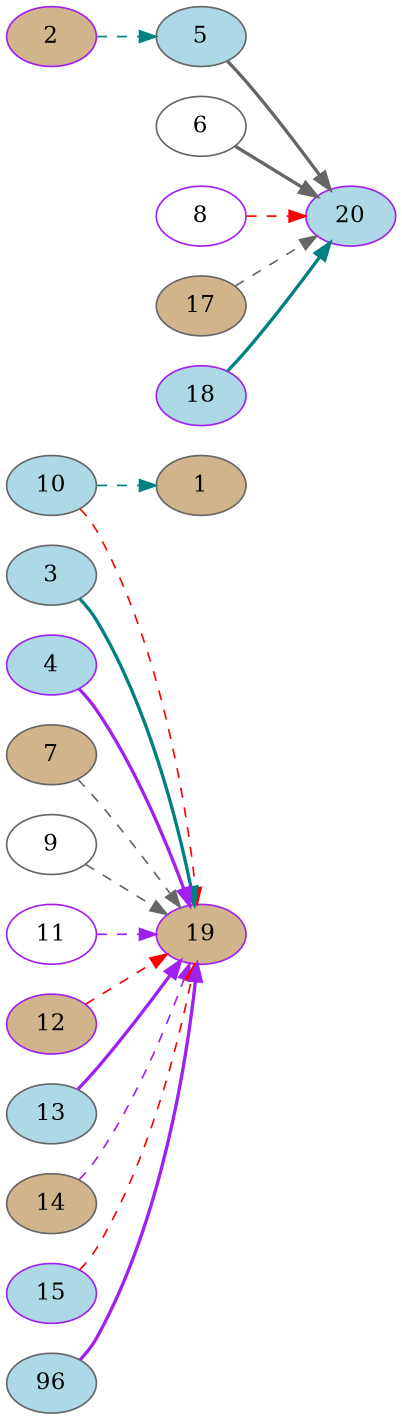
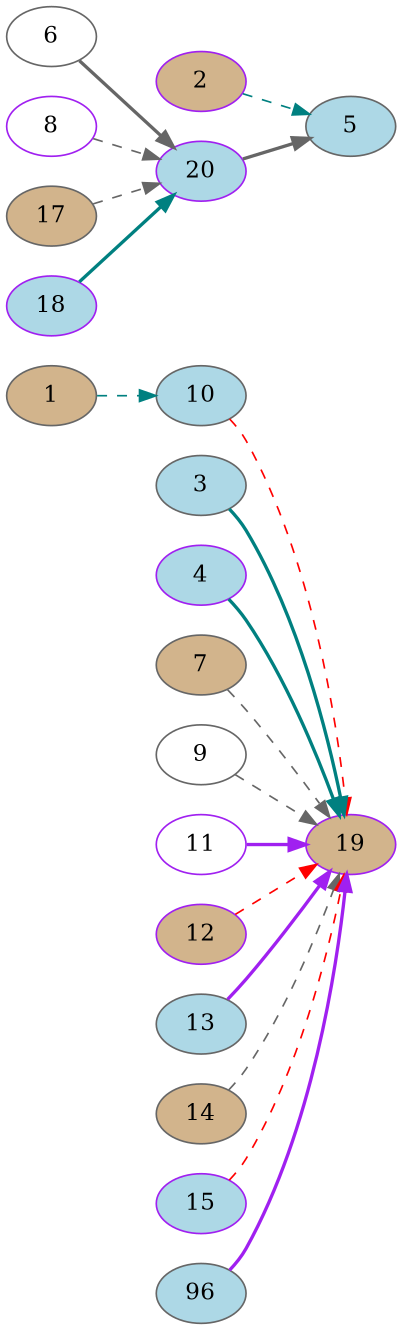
edge "5" -> "20": reversed
edge "8" -> "20": color red -> gray40
edge "10" -> "1": reversed
edge "4" -> "19": color purple -> teal
edge "11" -> "19": style dashed -> bold
edge "14" -> "19": color purple -> gray40
